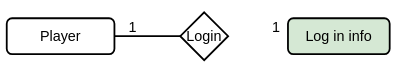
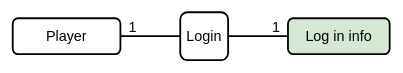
node "Player": moved (60, 36) -> (66, 36)
node "Login": shape diamond -> rounded rectangle
edge "Login" -- "Log in info": added
